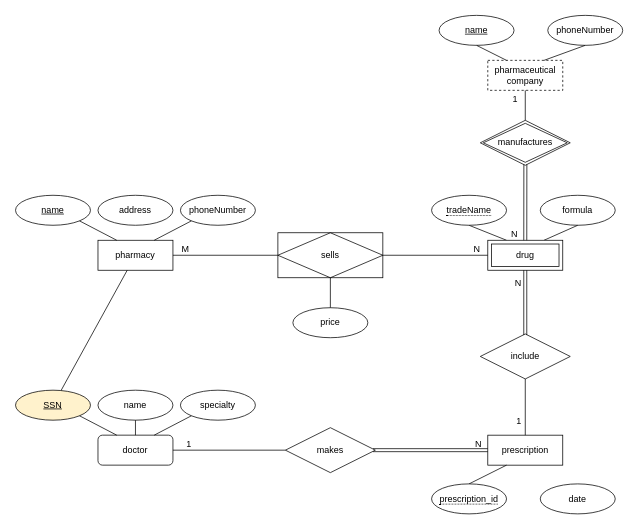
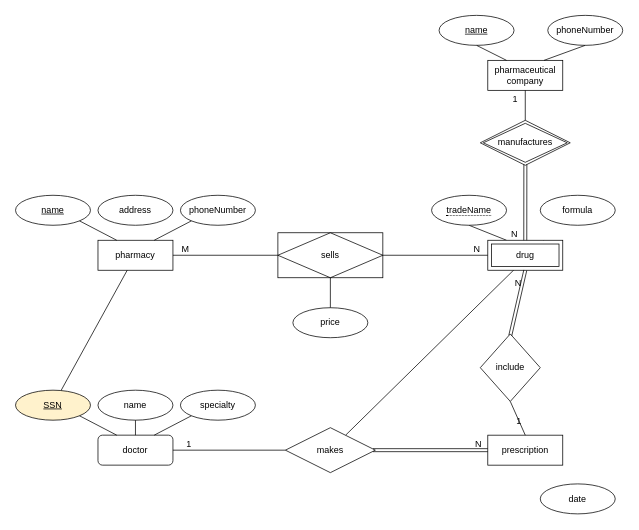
node "pharmaceutical company": style dashed -> solid
edge "formula" -- "drug": now "makes" -- "drug"
node "include": size 90x45 -> 60x68
edge "prescription" -- "prescription_id": removed
node "prescription_id": removed
